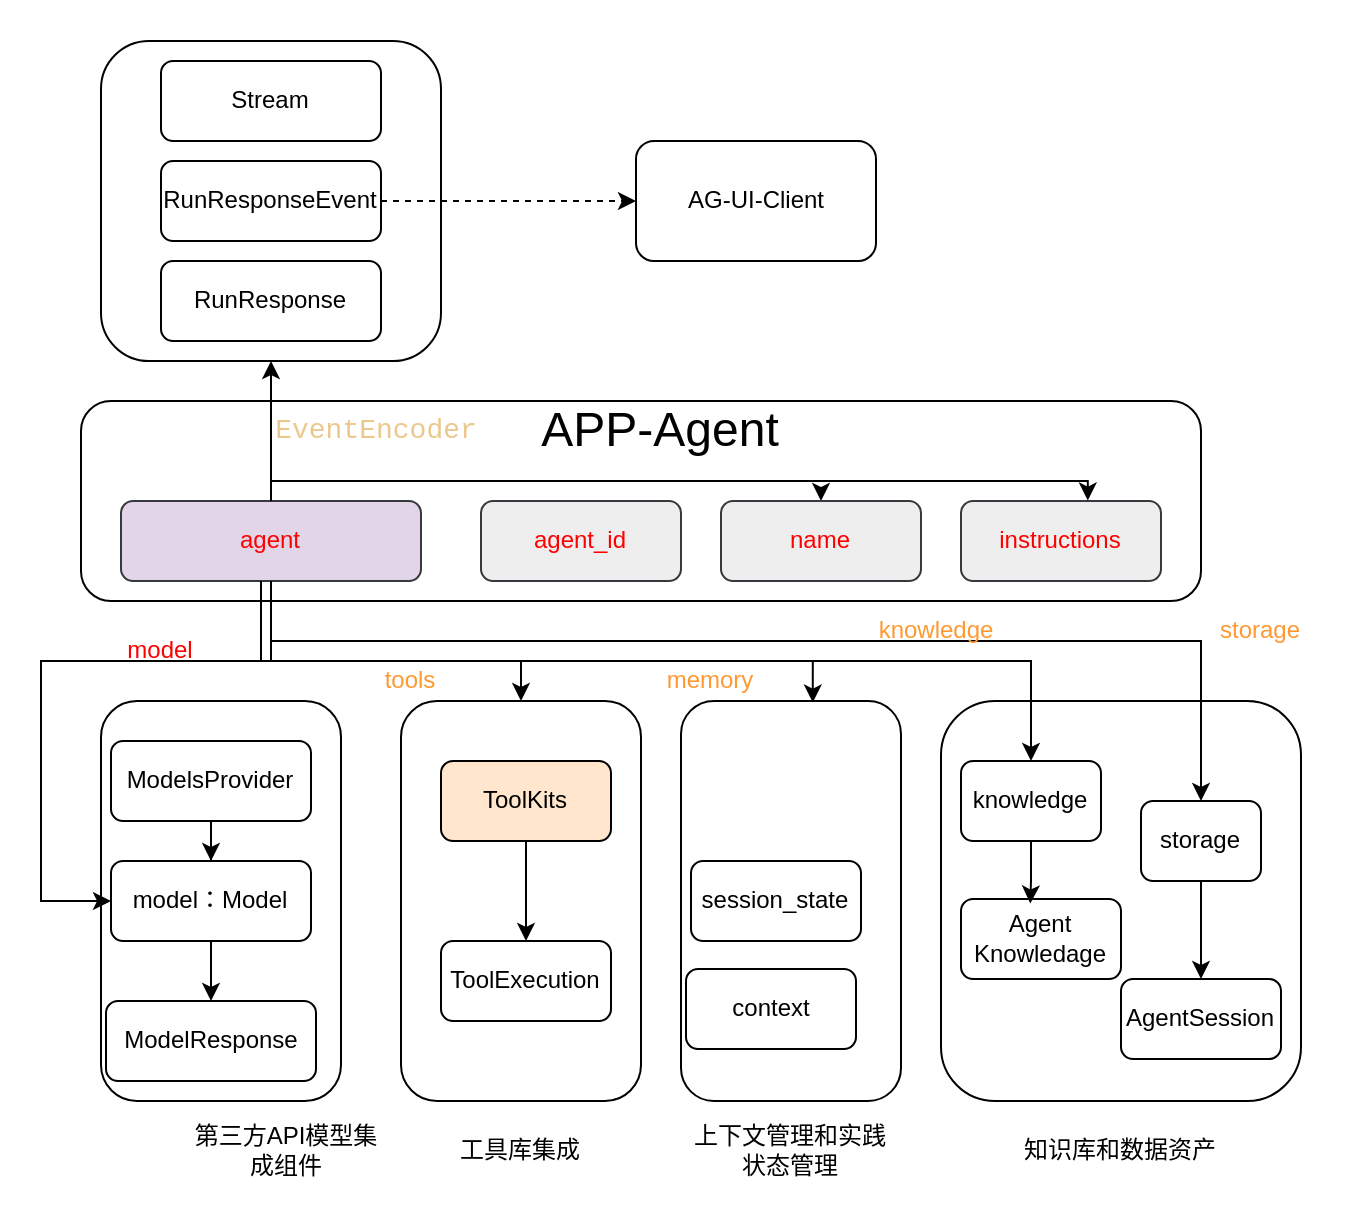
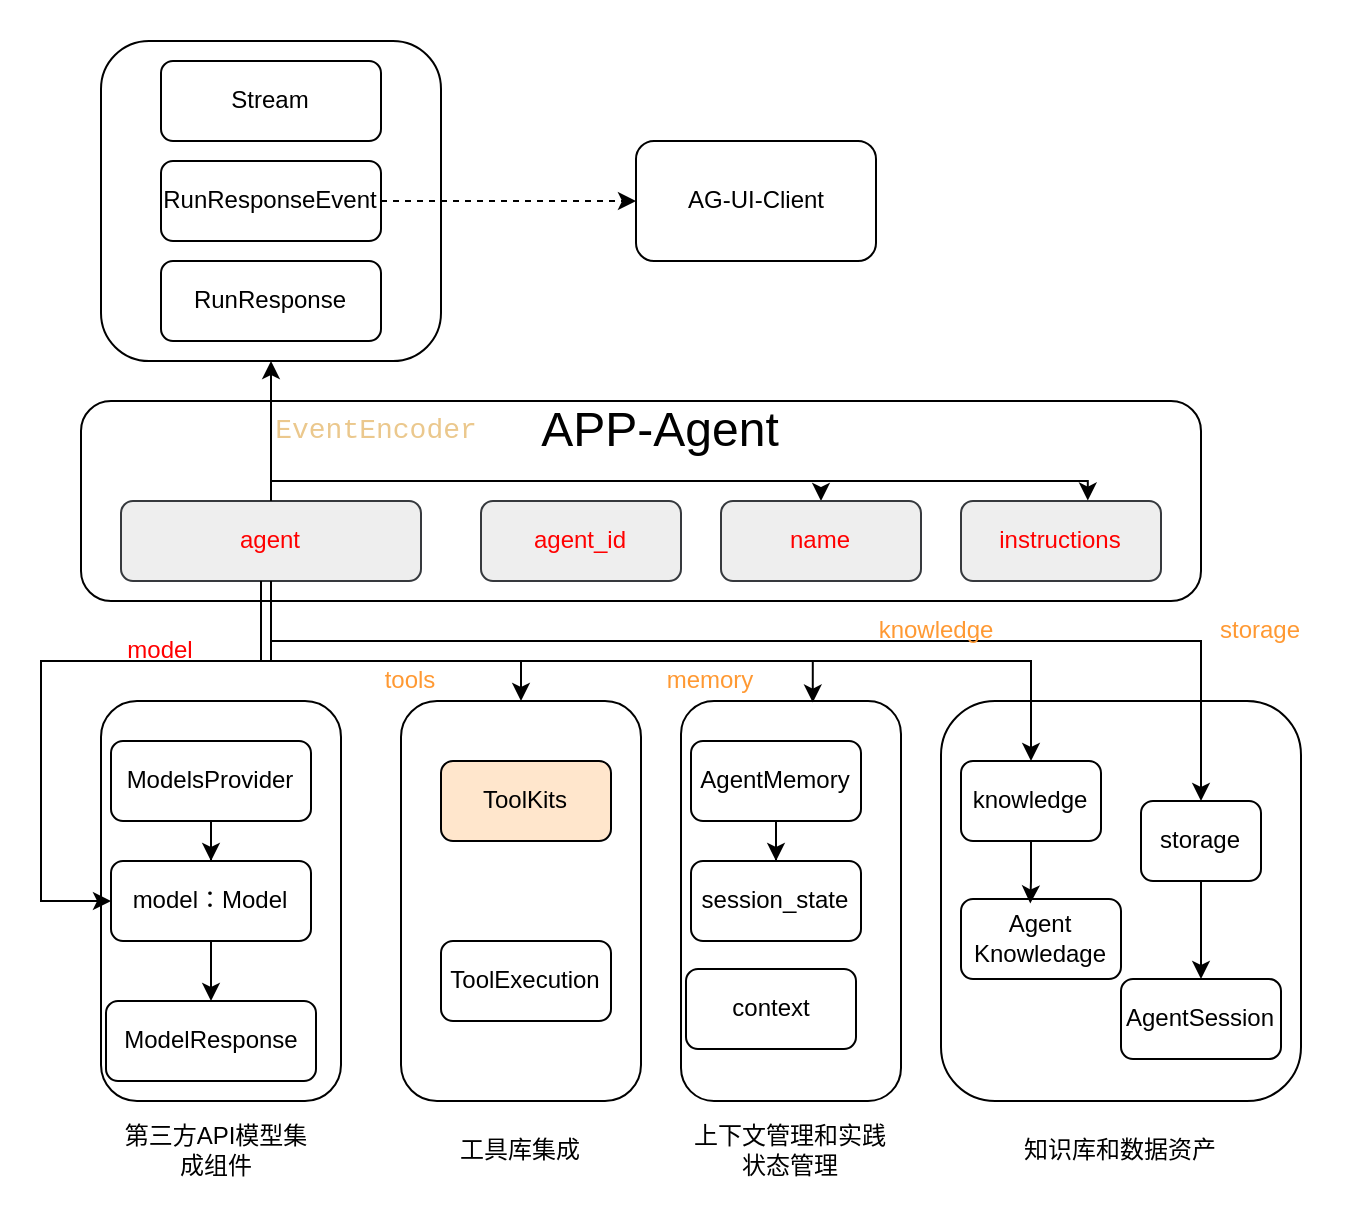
node "agent": fillcolor #e1d5e7 -> #eeeeee
node "AgentMemory": added
edge "AgentMemory" -> "session_state": added
edge "ToolKits" -> "ToolExecution": removed
node "第三方API模型集成组件": moved (286, 1151) -> (216, 1151)
